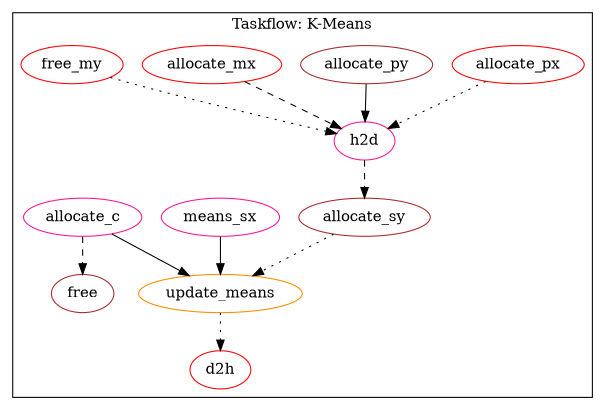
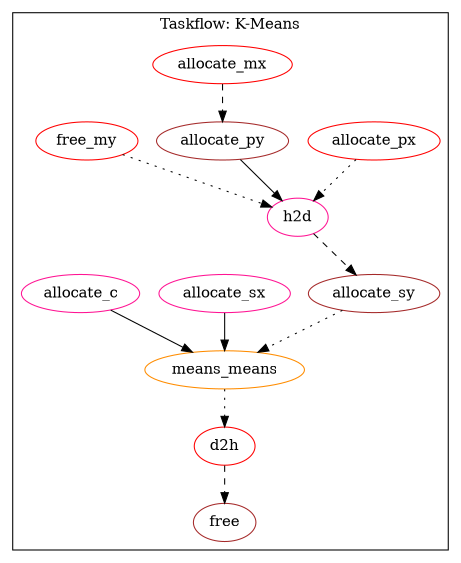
edge "allocate_mx" -> "h2d": now "allocate_mx" -> "allocate_py"
node "means_sx": label "means_sx" -> "allocate_sx"
edge "allocate_c" -> "free": now "d2h" -> "free"
node "update_means": label "update_means" -> "means_means"
